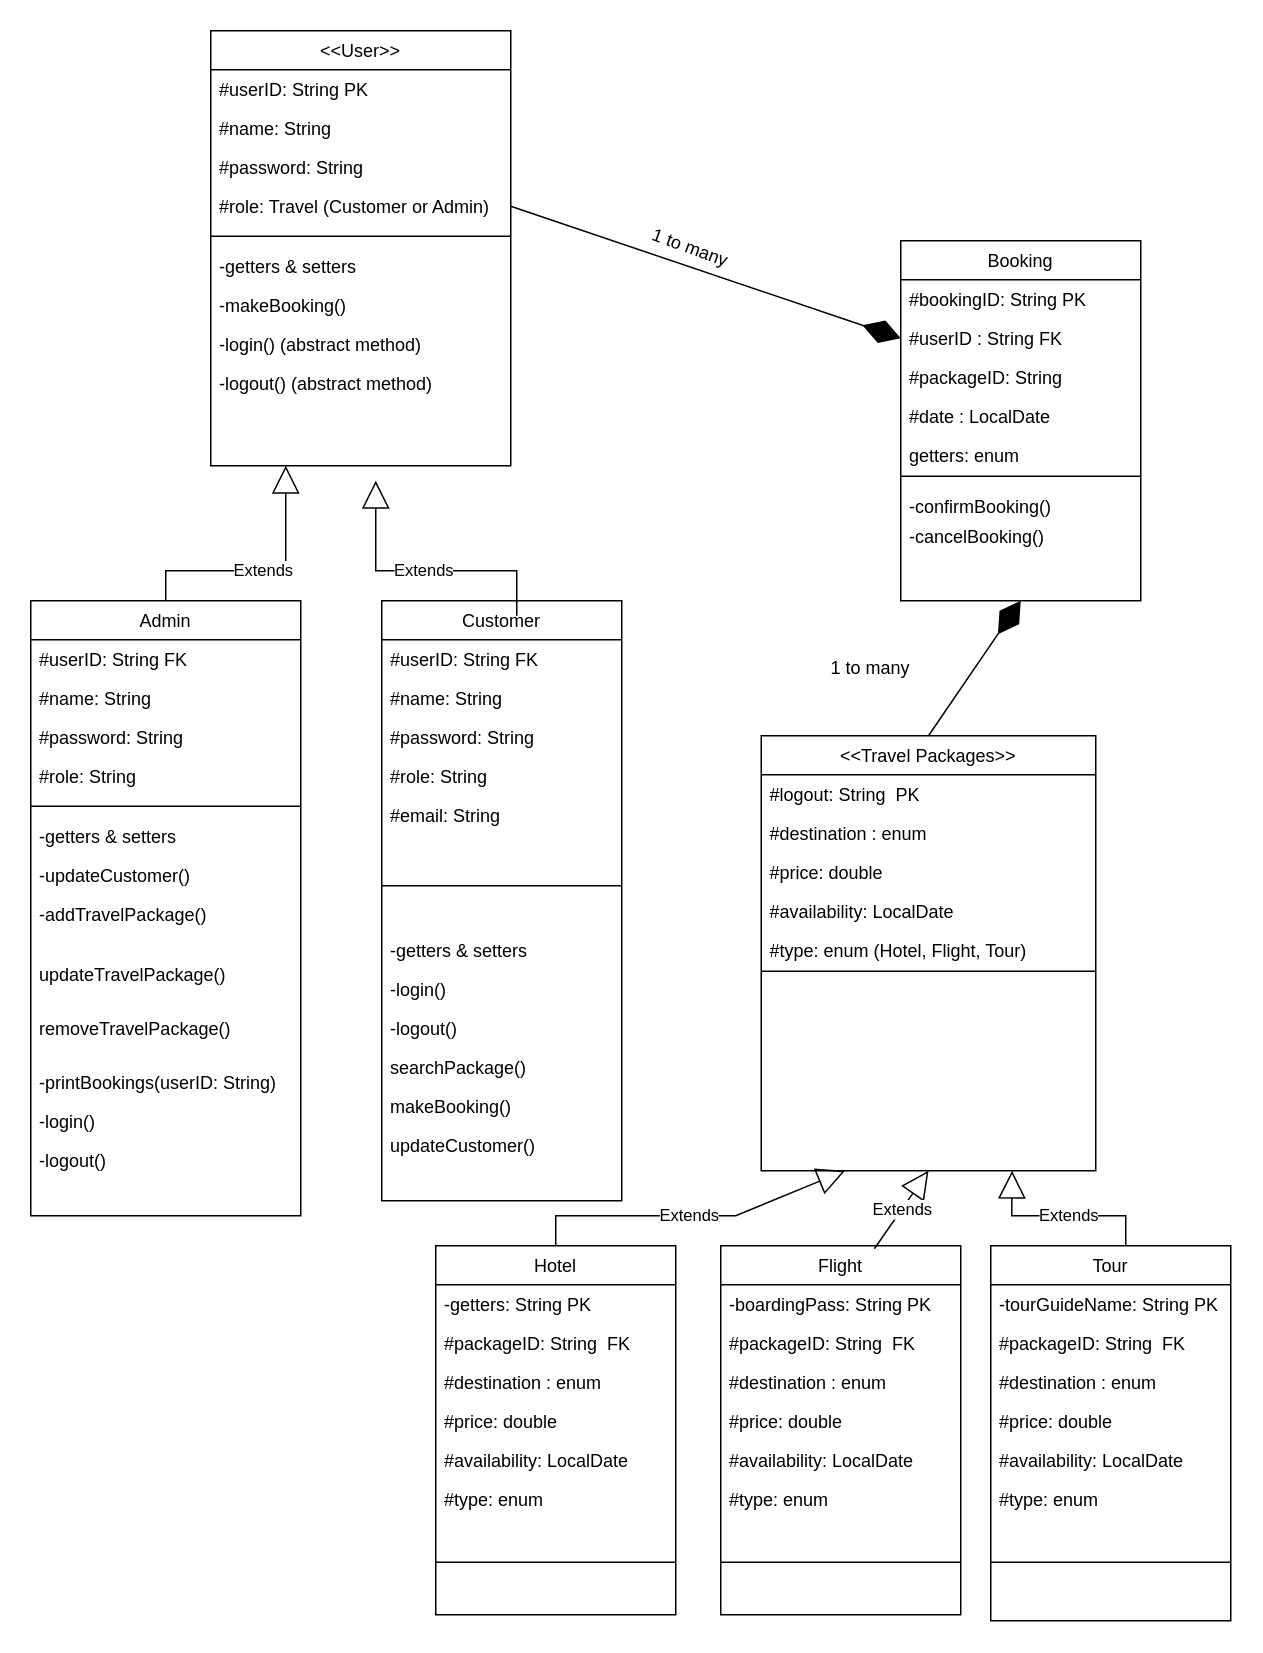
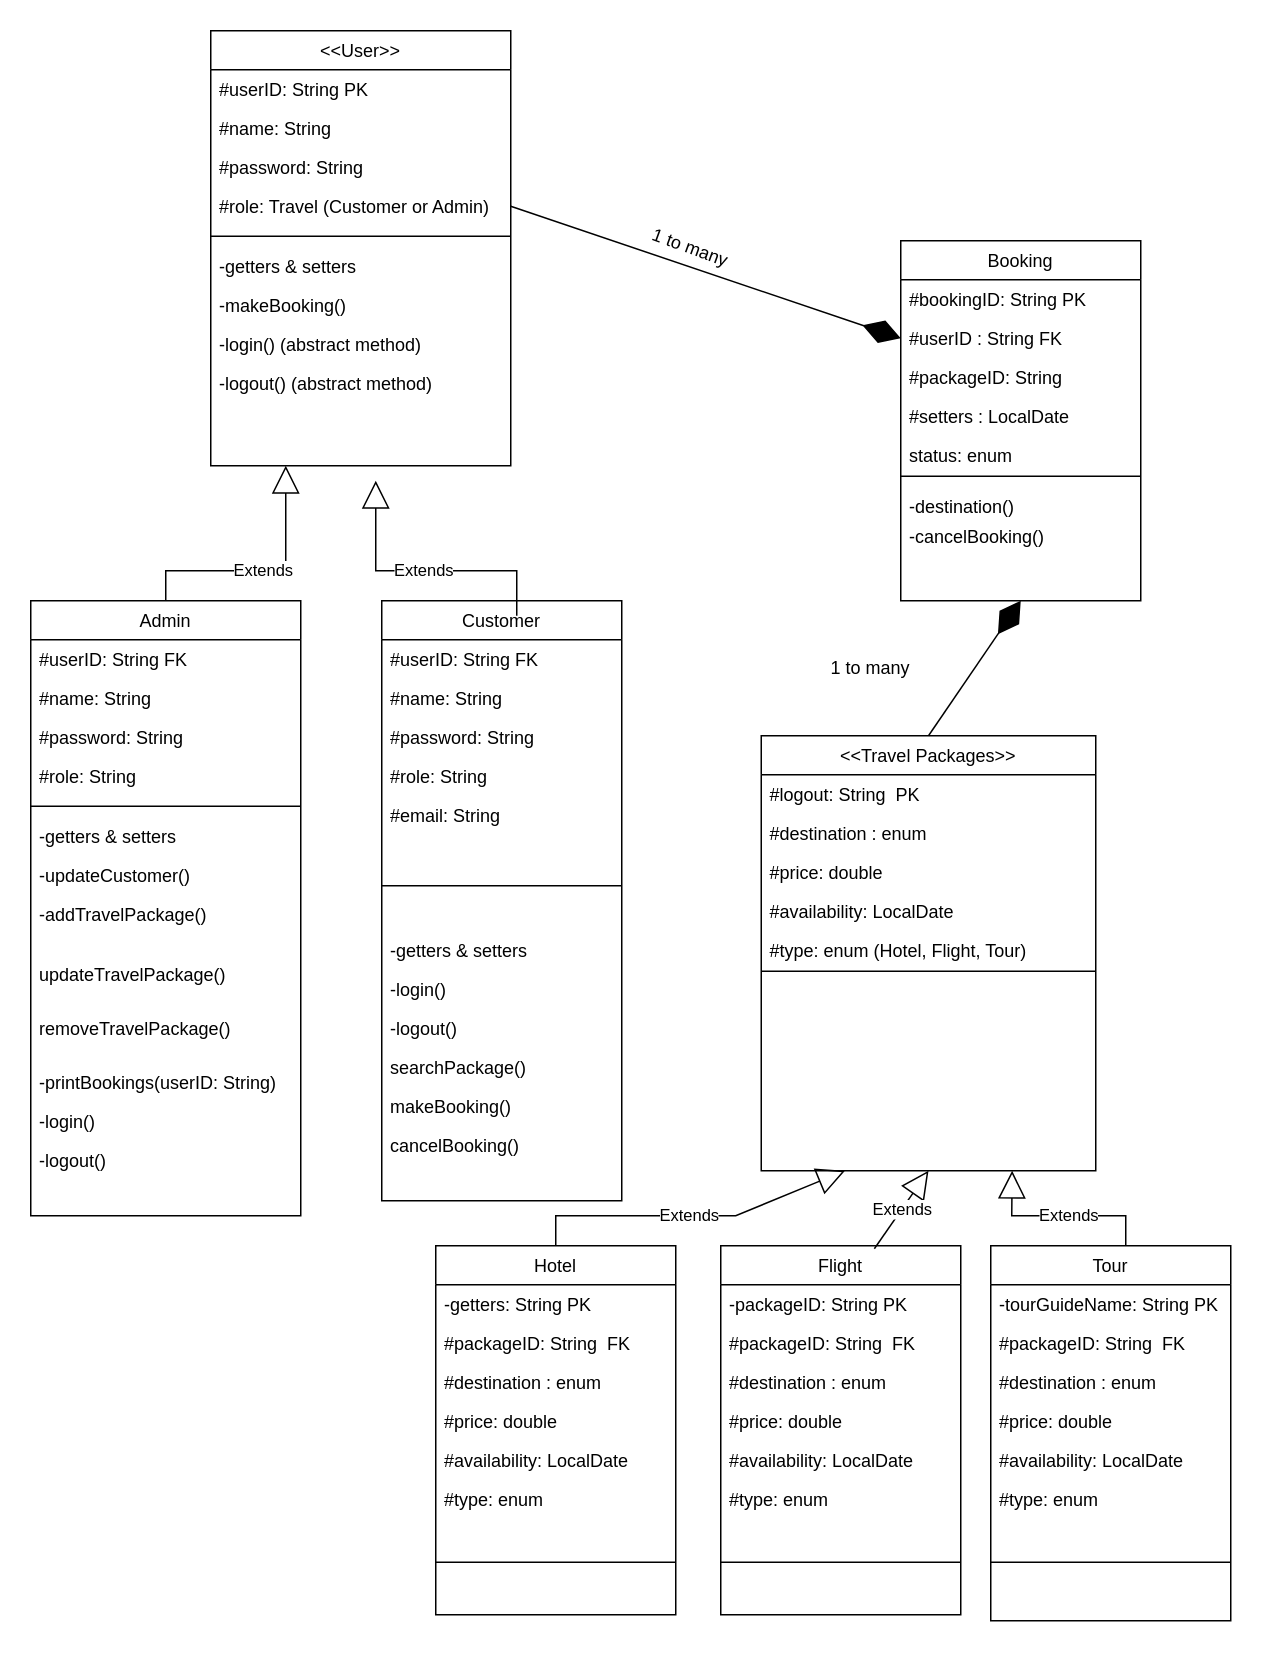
node "#date : LocalDate": label "#date : LocalDate" -> "#setters : LocalDate"
node "getters: enum": label "getters: enum" -> "status: enum"
node "-confirmBooking()": label "-confirmBooking()" -> "-destination()"
node "updateCustomer()": label "updateCustomer()" -> "cancelBooking()"
node "-boardingPass: String PK": label "-boardingPass: String PK" -> "-packageID: String PK"
